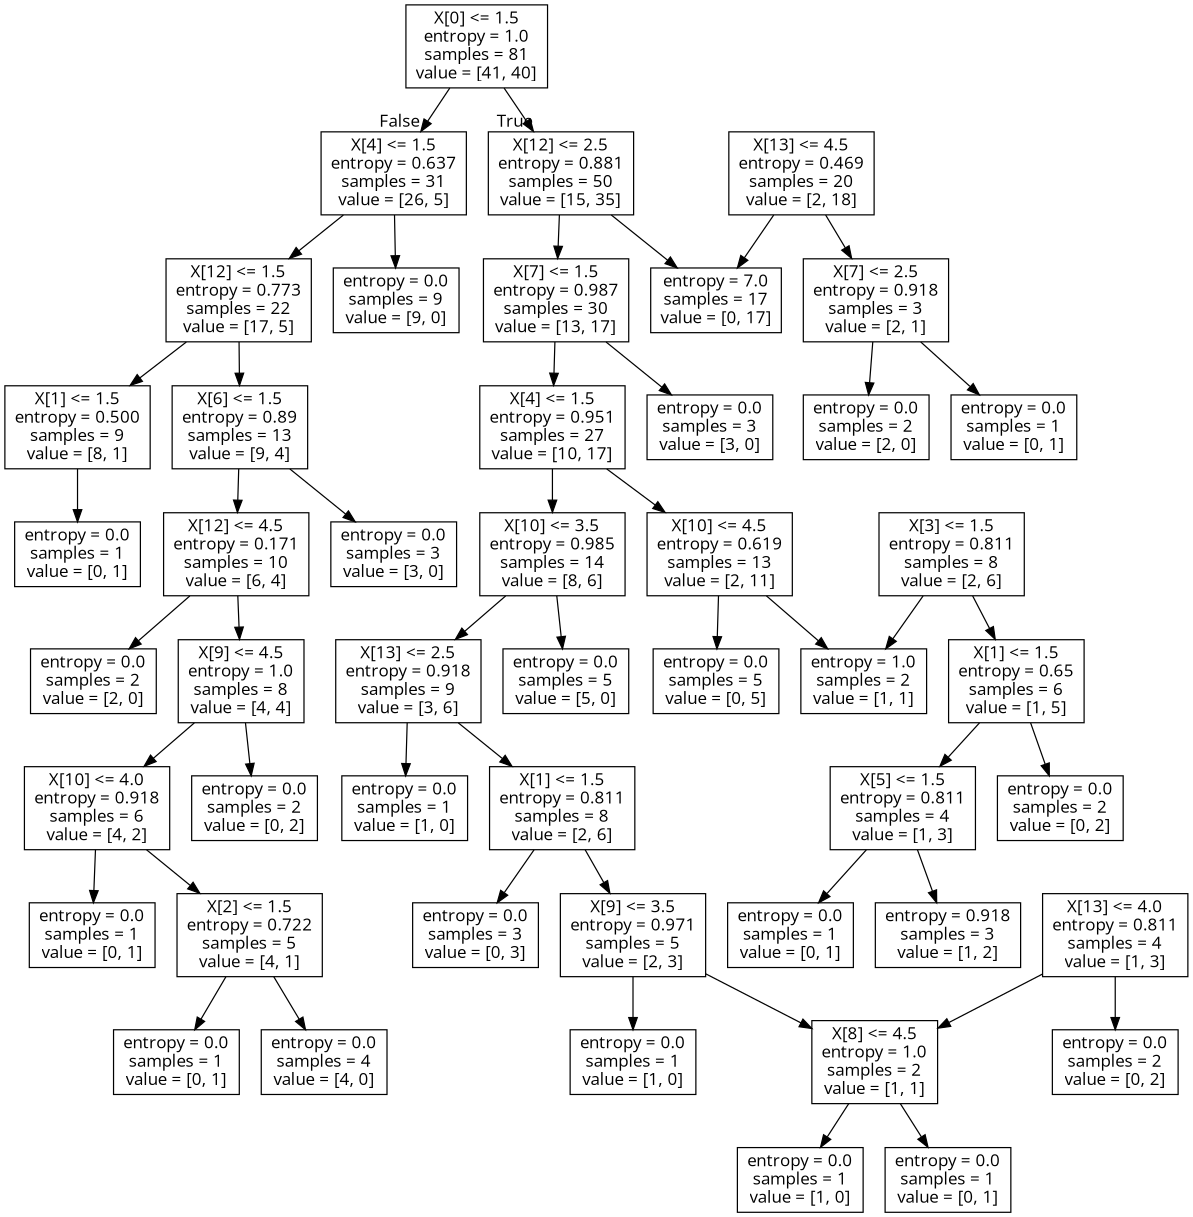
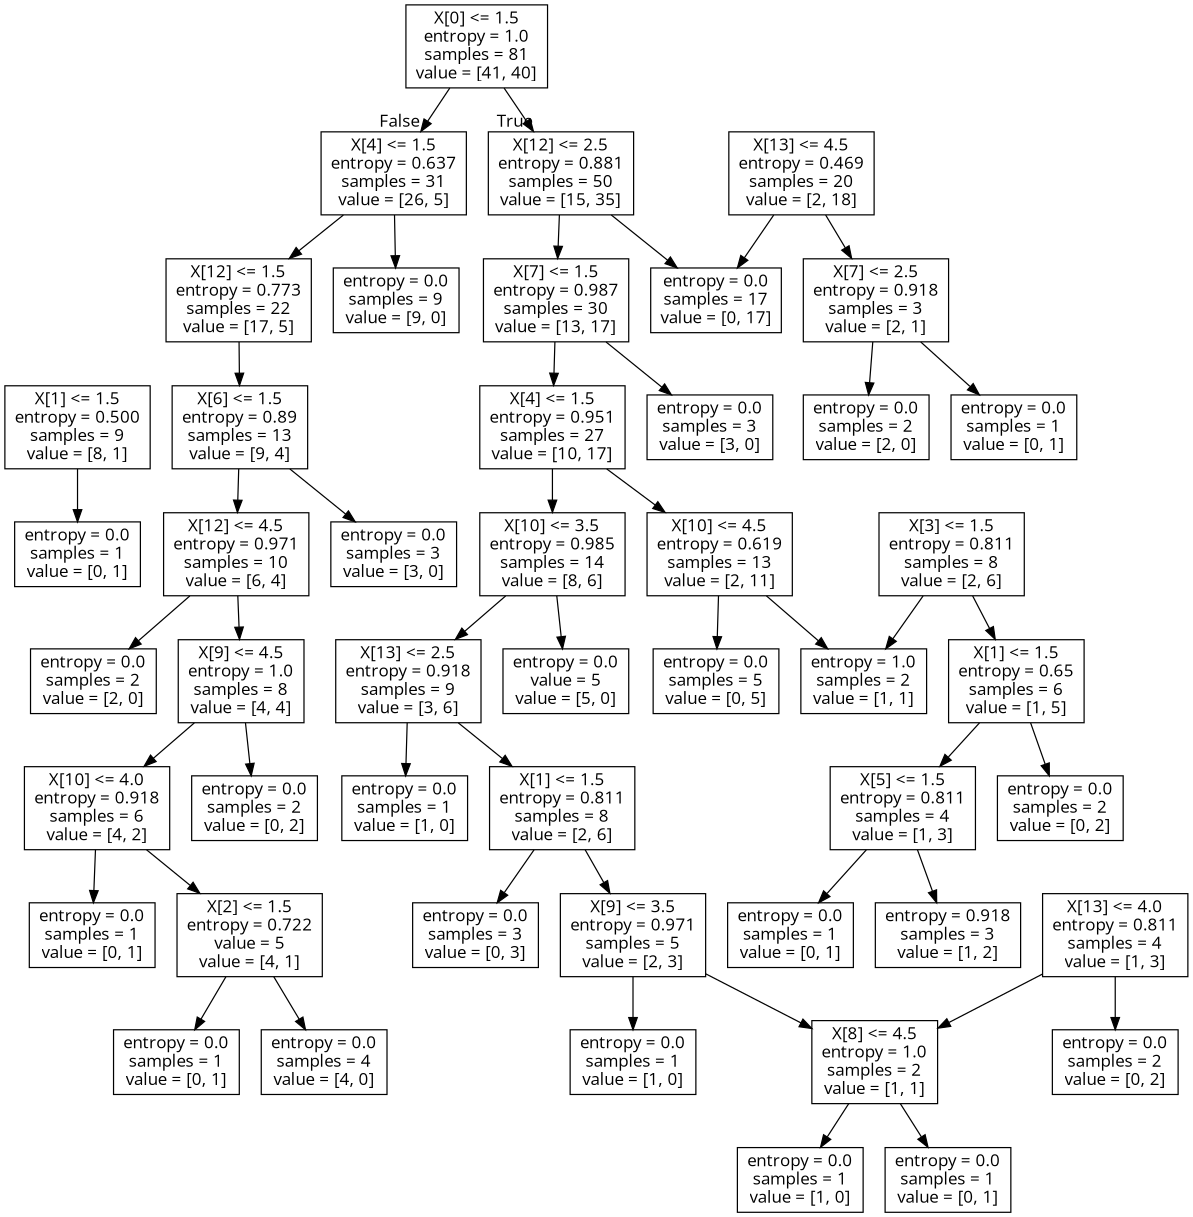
node "entropy = 7.0 samples = 17 value = [0, 17]": label "entropy = 7.0 samples = 17 value = [0, 17]" -> "entropy = 0.0 samples = 17 value = [0, 17]"
edge "X[12] <= 1.5 entropy = 0.773 samples = 22 value = [17, 5]" -> "X[1] <= 1.5 entropy = 0.500 samples = 9 value = [8, 1]": removed
node "X[12] <= 4.5 entropy = 0.171 samples = 10 value = [6, 4]": label "X[12] <= 4.5 entropy = 0.171 samples = 10 value = [6, 4]" -> "X[12] <= 4.5 entropy = 0.971 samples = 10 value = [6, 4]"
node "entropy = 0.0 samples = 5 value = [5, 0]": label "entropy = 0.0 samples = 5 value = [5, 0]" -> "entropy = 0.0 value = 5 value = [5, 0]"
node "X[2] <= 1.5 entropy = 0.722 samples = 5 value = [4, 1]": label "X[2] <= 1.5 entropy = 0.722 samples = 5 value = [4, 1]" -> "X[2] <= 1.5 entropy = 0.722 value = 5 value = [4, 1]"
